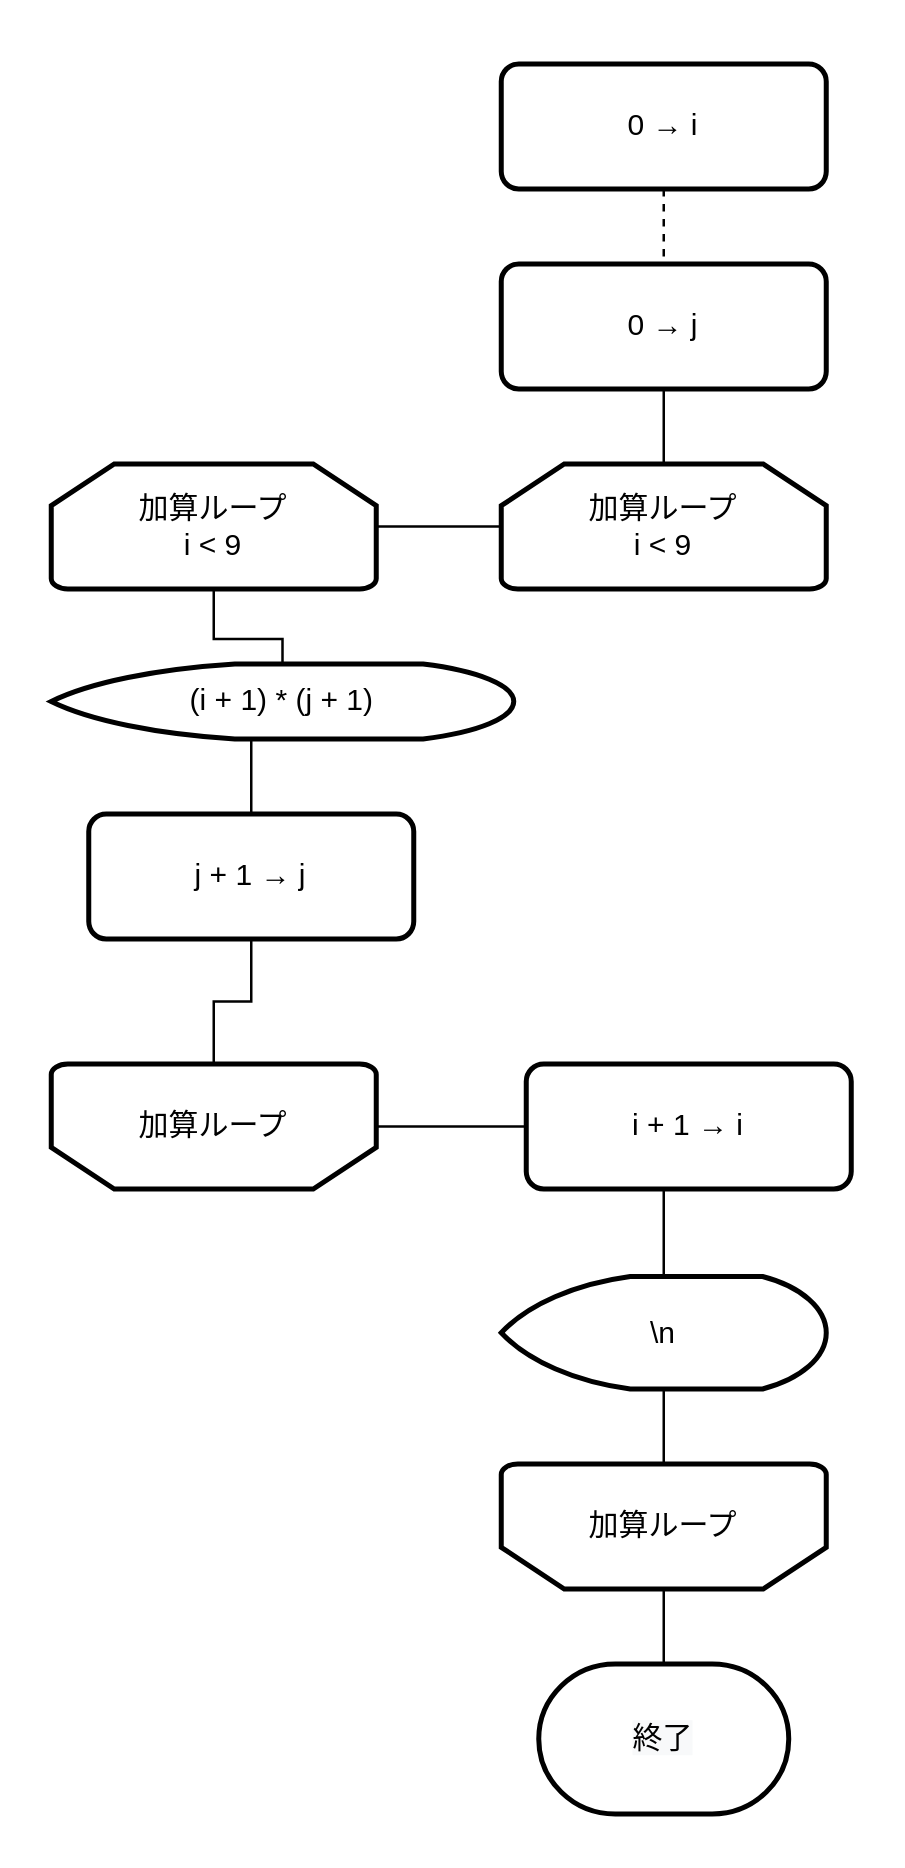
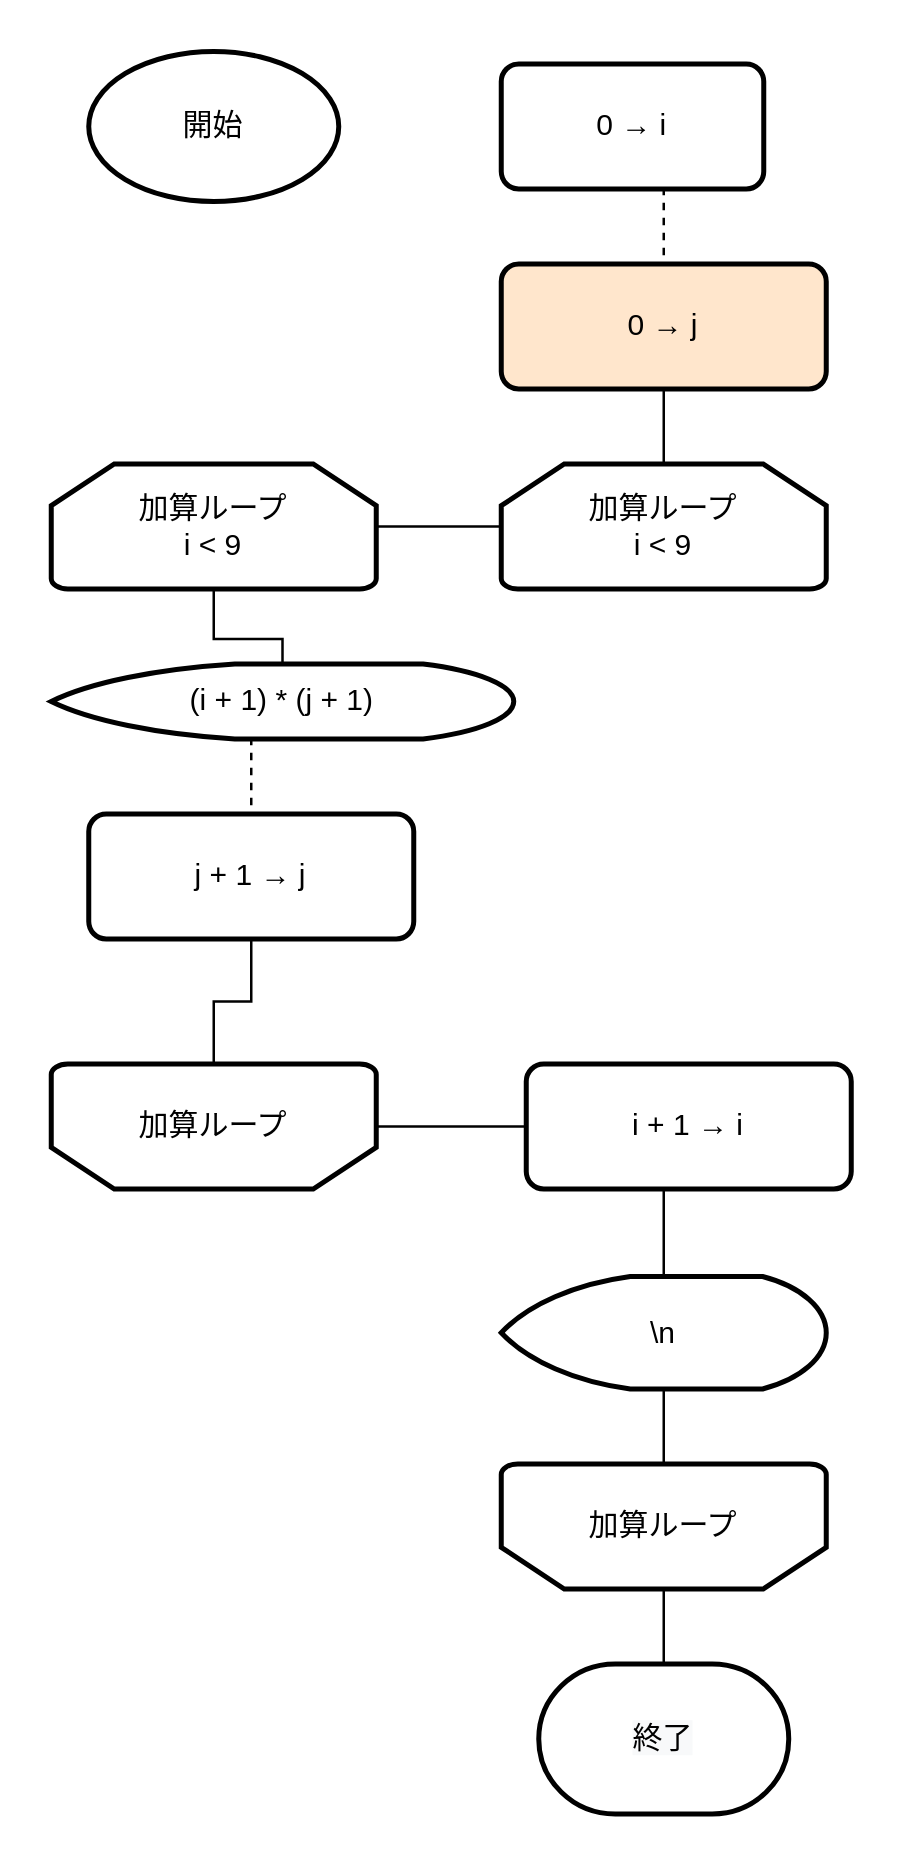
node "開始": added
node "0 → i": size 325x125 -> 263x125
node "0 → j": fillcolor #ffffff -> #ffe6cc
edge "(i + 1) * (j + 1)" -- "j + 1 → j": style solid -> dashed
